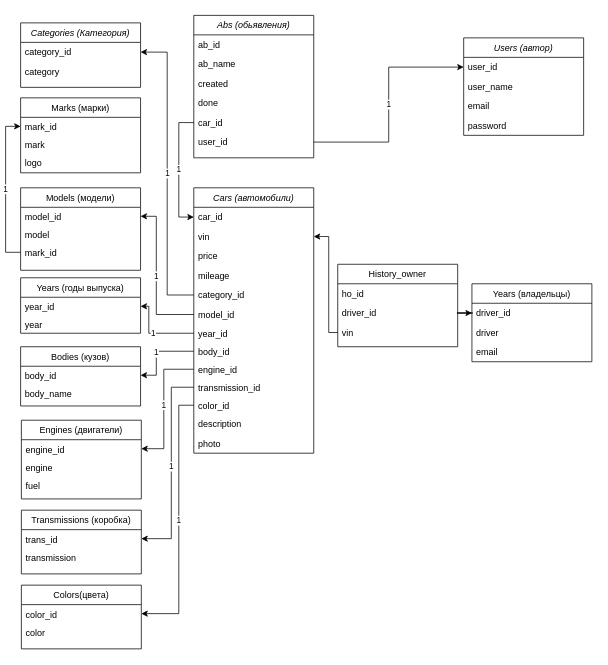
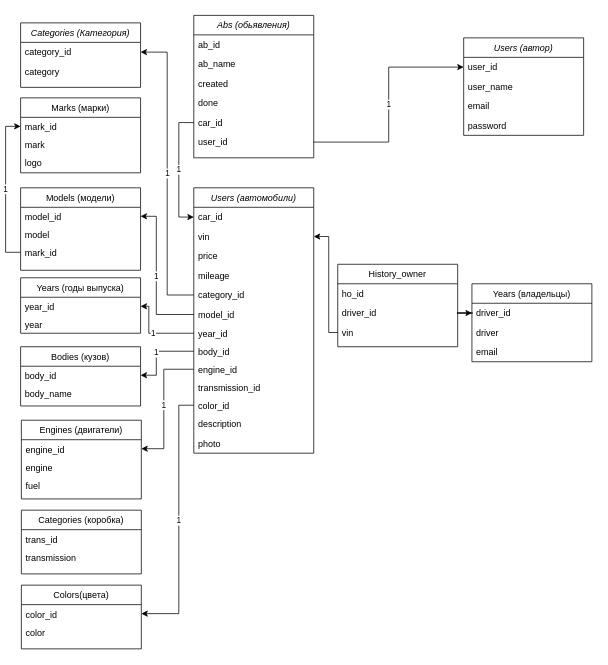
node "Cars (автомобили)": label "Cars (автомобили)" -> "Users (автомобили)"
edge "transmission_id" -> "trans_id": removed, label "1"
node "Transmissions (коробка)": label "Transmissions (коробка)" -> "Categories (коробка)"
